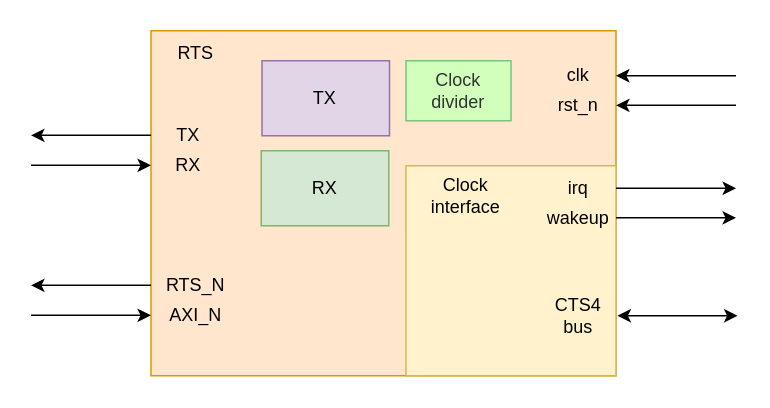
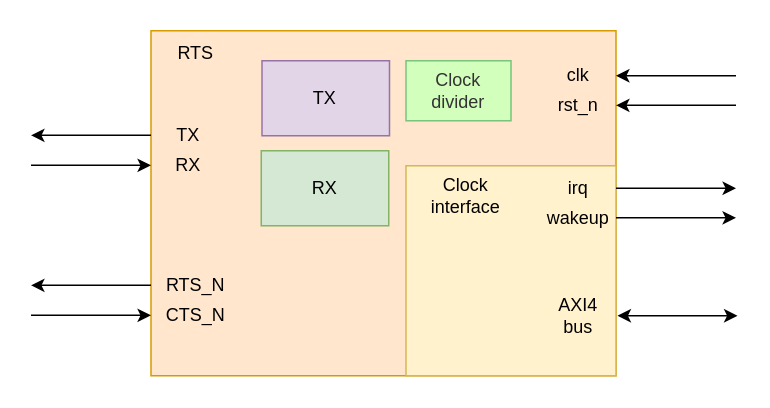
node "AXI_N": label "AXI_N" -> "CTS_N"
node "CTS4 bus": label "CTS4 bus" -> "AXI4 bus"
